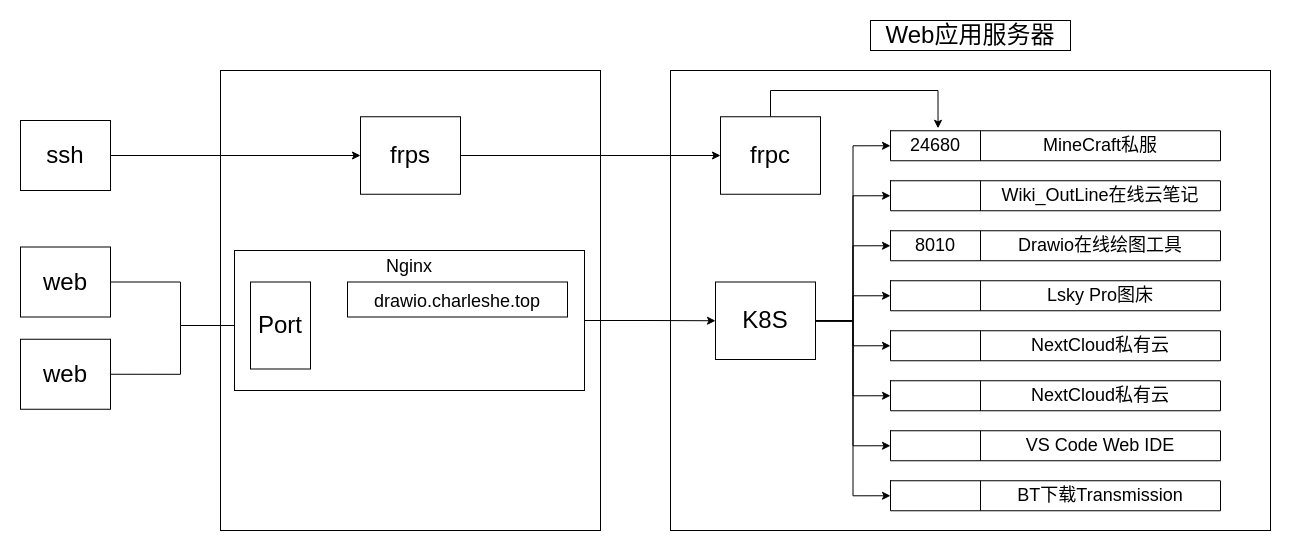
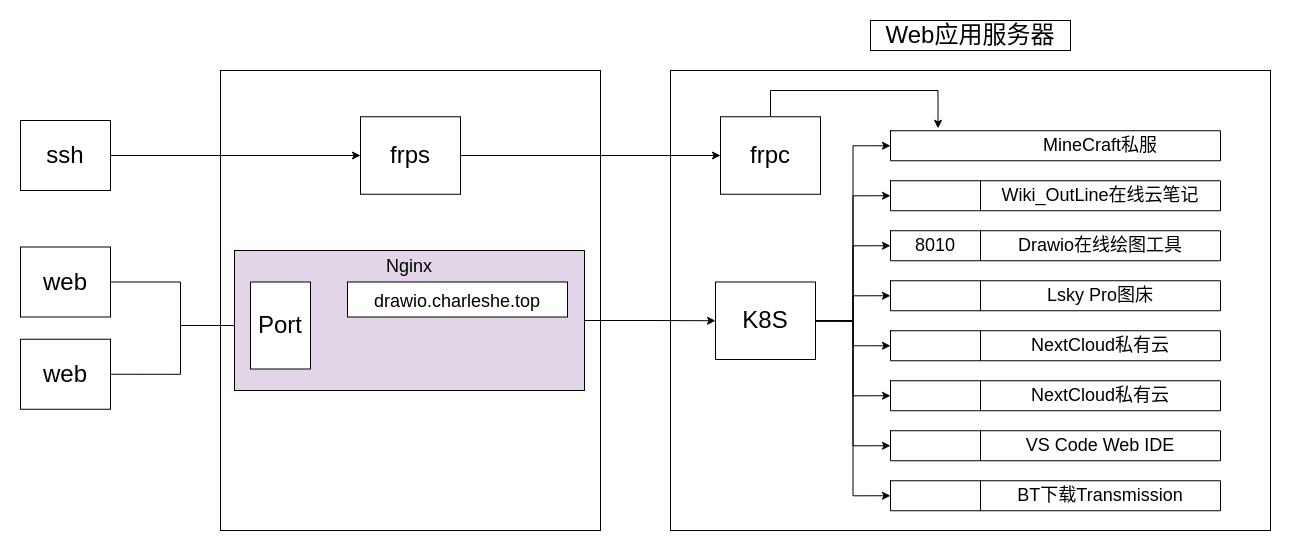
node "24680": removed
node "Nginx": fillcolor #ffffff -> #e1d5e7
